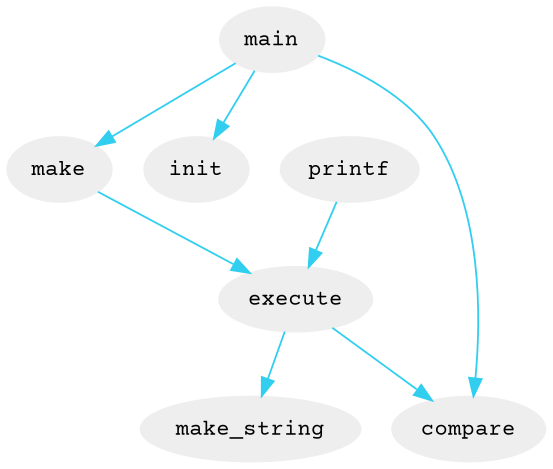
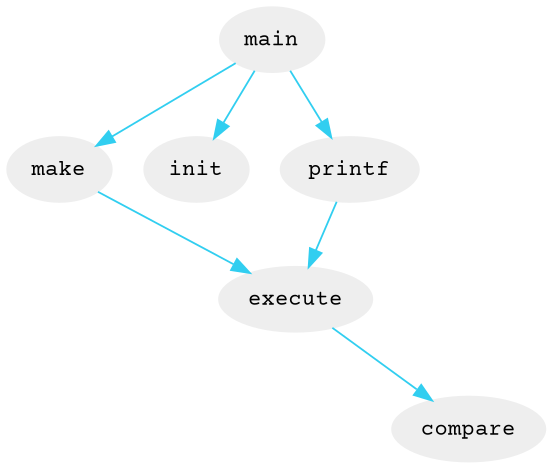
edge "main" -> "compare": now "main" -> "printf"
node "make_string": removed
